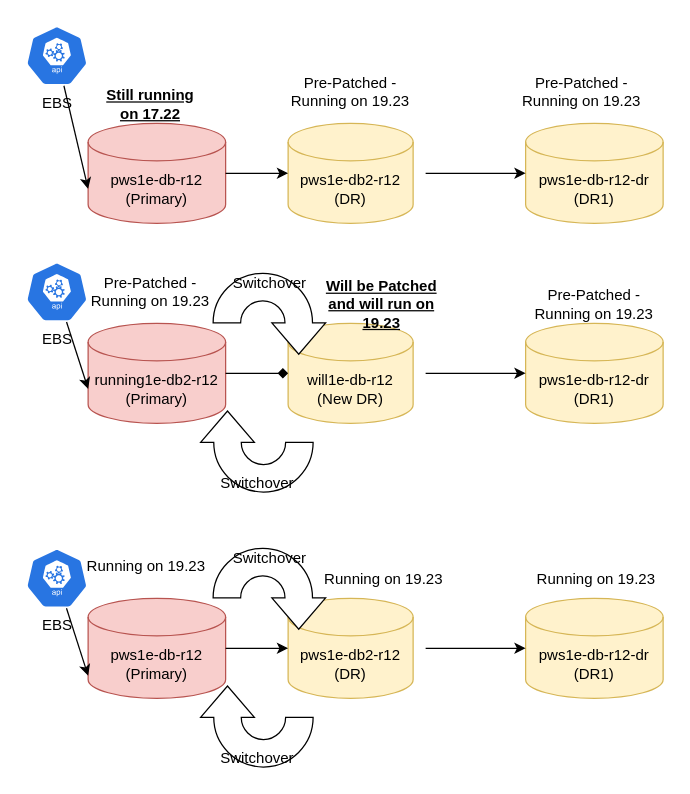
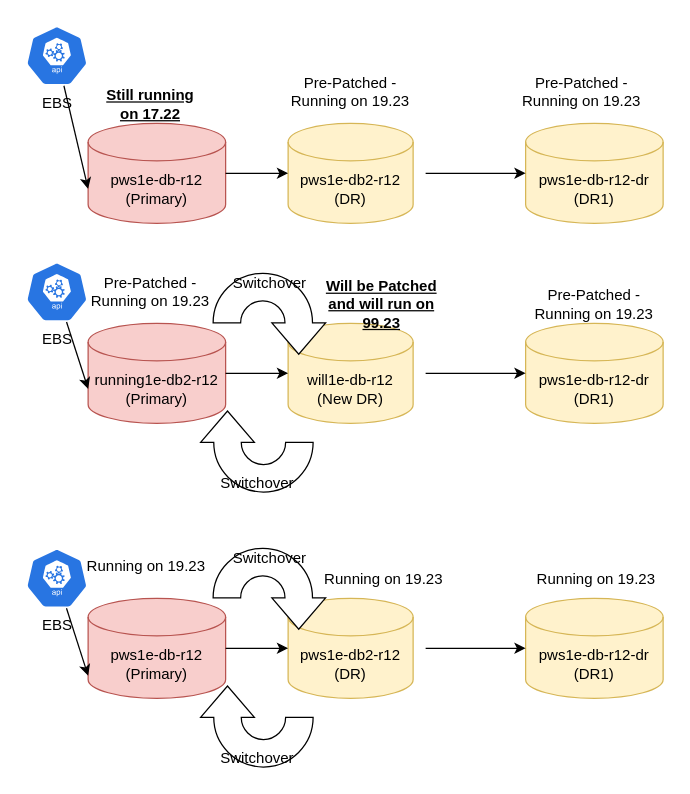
node "Will be Patched and will run on 19.23": label "Will be Patched and will run on 19.23" -> "Will be Patched and will run on 99.23"
edge "running1e-db2-r12 (Primary)" -> "will1e-db-r12 (New DR)": arrowhead diamond -> classic
